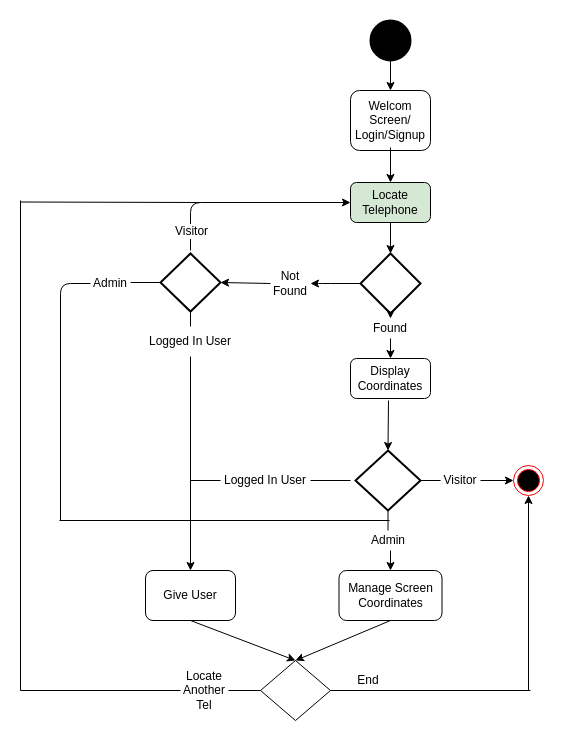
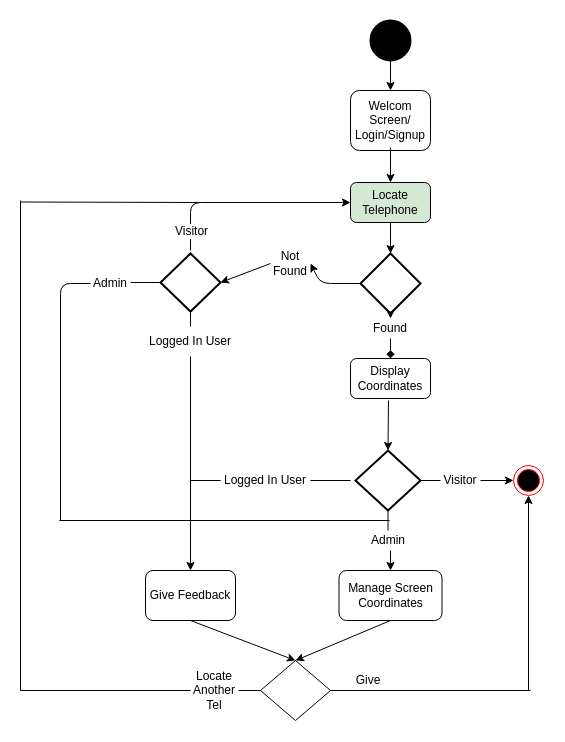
node "Not Found": moved (291, 284) -> (291, 264)
edge "Found" -> "Display Coordinates": arrowhead classic -> diamond
node "Give User": label "Give User" -> "Give Feedback"
node "End": label "End" -> "Give"
node "Locate Another Tel": moved (205, 691) -> (215, 691)
